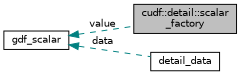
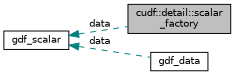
edge "cudf::detail::scalar _factory" -> "gdf_scalar": label " value" -> " data"
node "detail_data": label "detail_data" -> "gdf_data"
